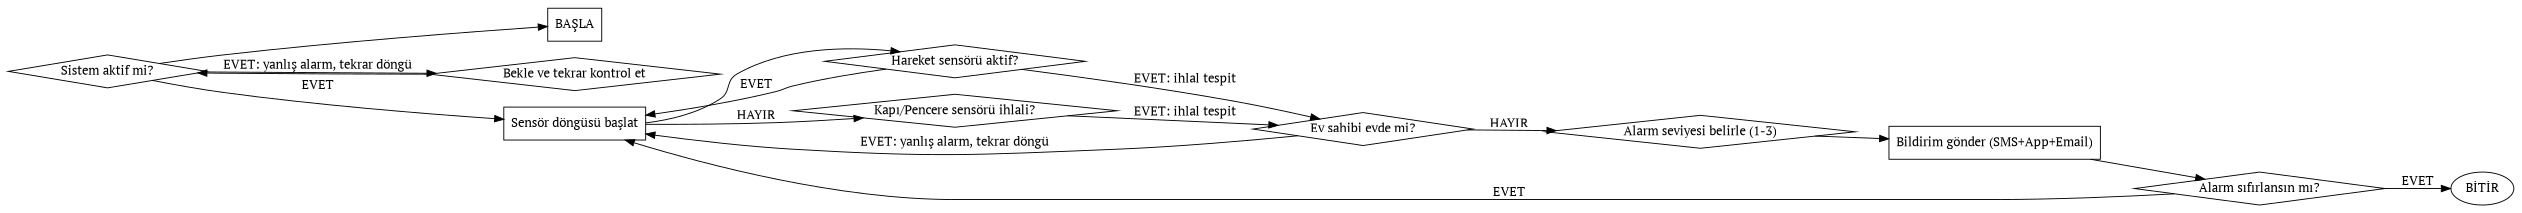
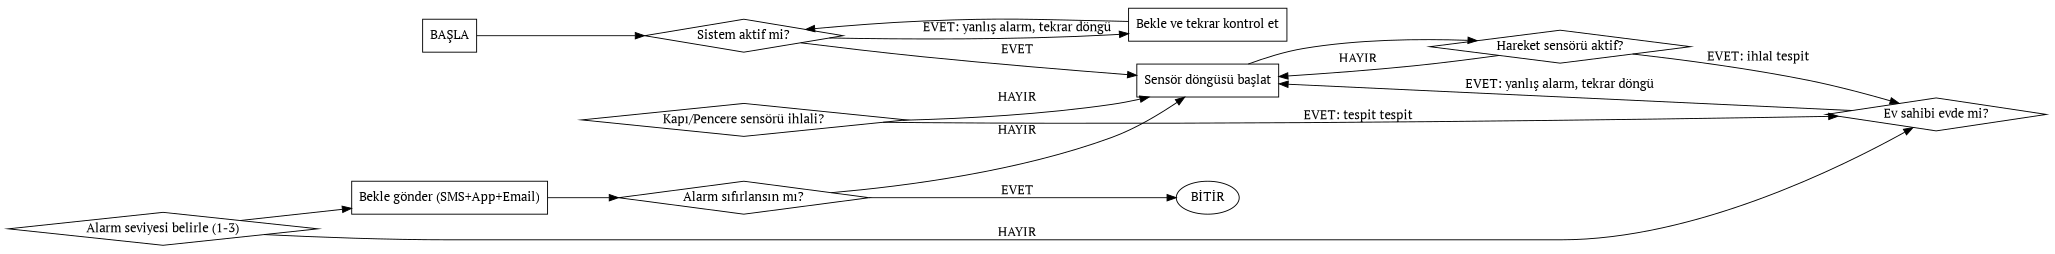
edge "Sistem aktif mi?" -> "BAŞLA": reversed
node "Bekle ve tekrar kontrol et": shape diamond -> box
edge "Hareket sensörü aktif?" -> "Sensör döngüsü başlat": label "EVET" -> "HAYIR"
edge "Kapı/Pencere sensörü ihlali?" -> "Ev sahibi evde mi?": label "EVET: ihlal tespit" -> "EVET: tespit tespit"
edge "Sensör döngüsü başlat" -> "Kapı/Pencere sensörü ihlali?": reversed
edge "Ev sahibi evde mi?" -> "Alarm seviyesi belirle (1-3)": reversed
node "Bildirim gönder (SMS+App+Email)": label "Bildirim gönder (SMS+App+Email)" -> "Bekle gönder (SMS+App+Email)"
edge "Alarm sıfırlansın mı?" -> "Sensör döngüsü başlat": label "EVET" -> "HAYIR"
